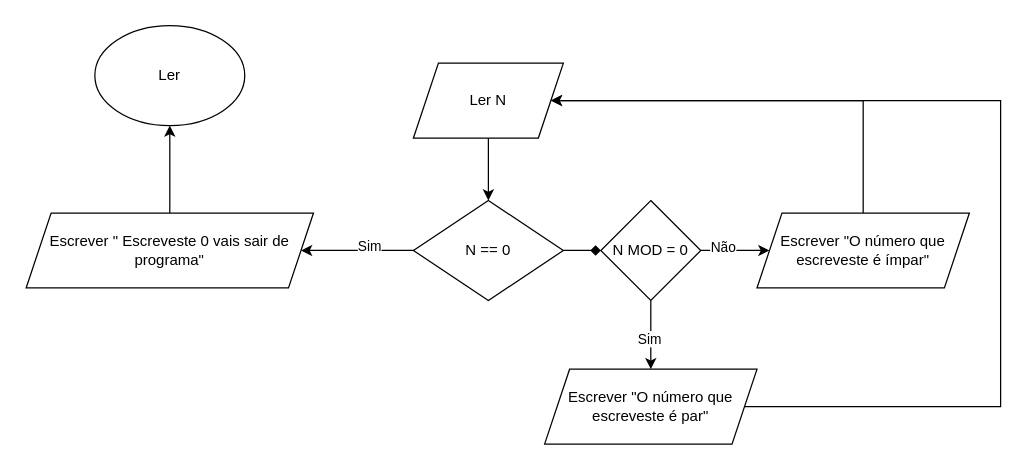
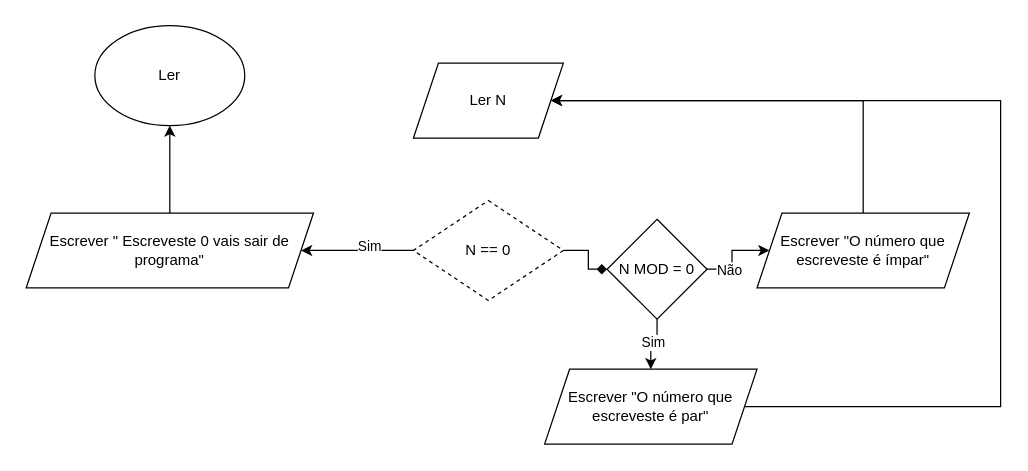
edge "Ler N" -> "N == 0": removed
node "N == 0": style solid -> dashed
node "N MOD = 0": moved (651, 251) -> (657, 269)
